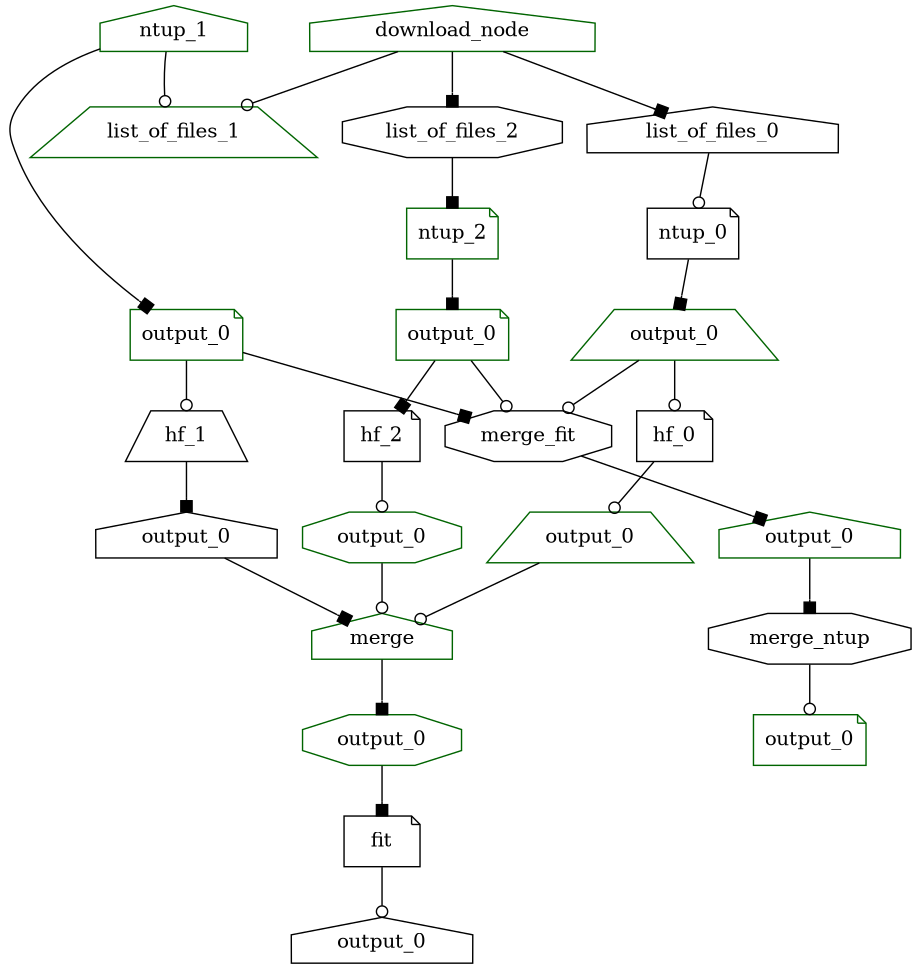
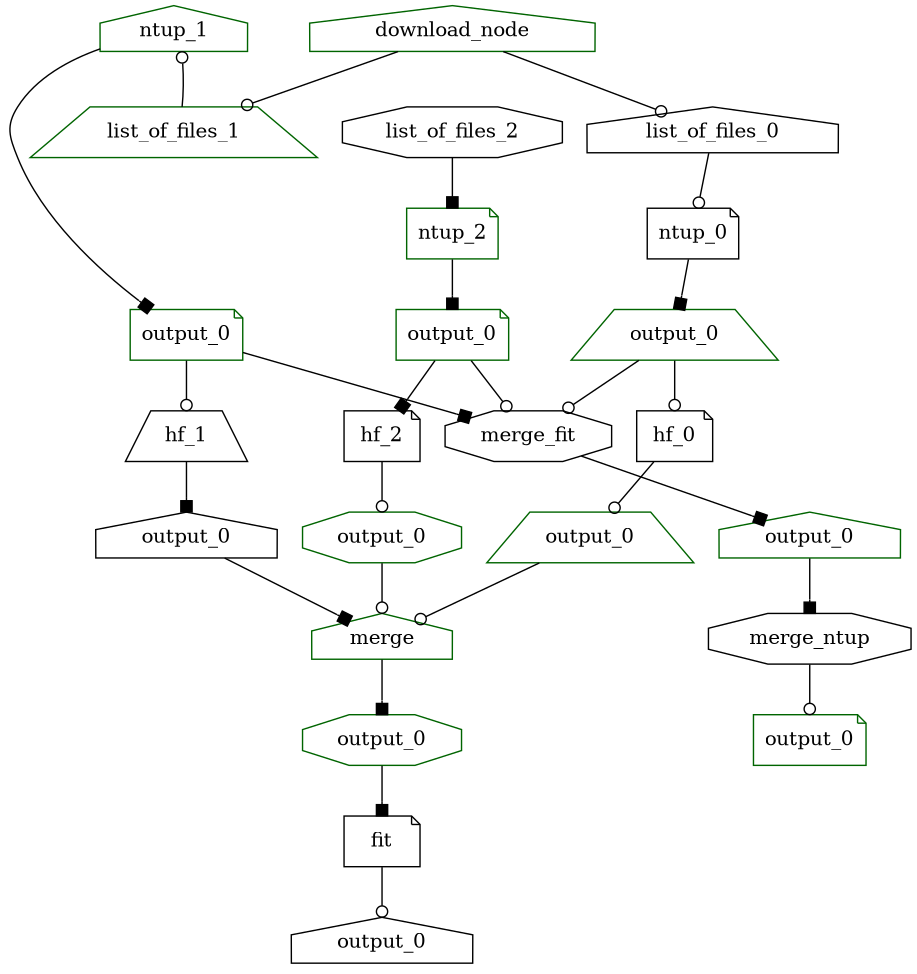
edge "download_node" -> "list_of_files_2": removed
edge "ntup_1" -> "list_of_files_1": reversed
edge "download_node" -> "list_of_files_0": arrowhead box -> odot
